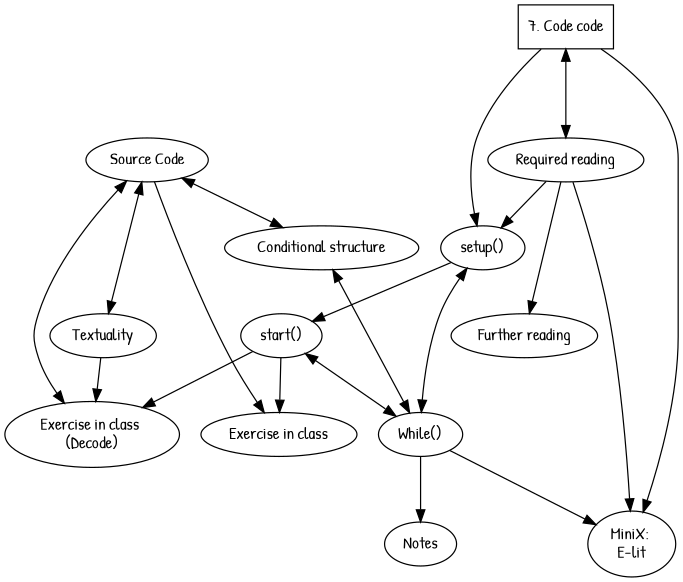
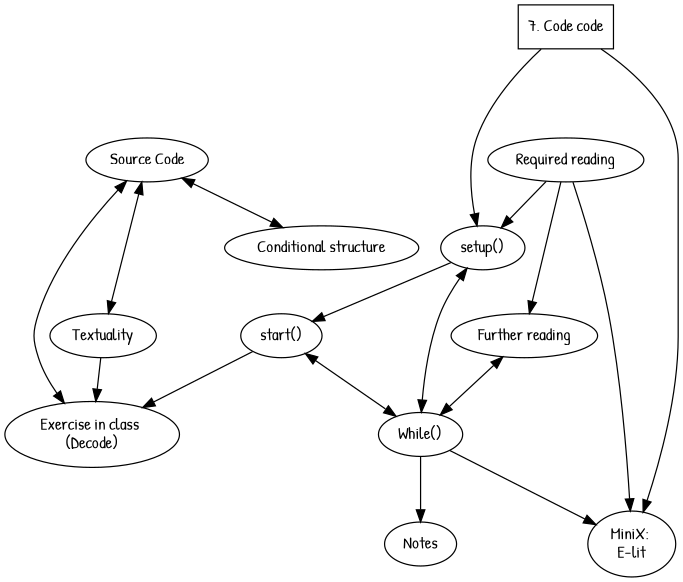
edge "7. Code code" -- "Required reading": removed
edge "Conditional structure" -- "While()": now "Further reading" -- "While()"
node "Exercise in class": removed
